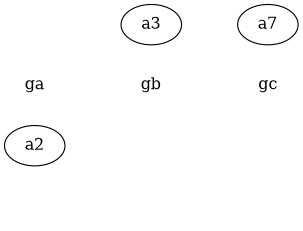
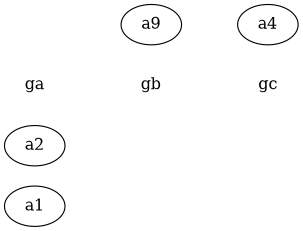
node "a3": label "a3" -> "a9"
node "a7": label "a7" -> "a4"
node "a1": added
